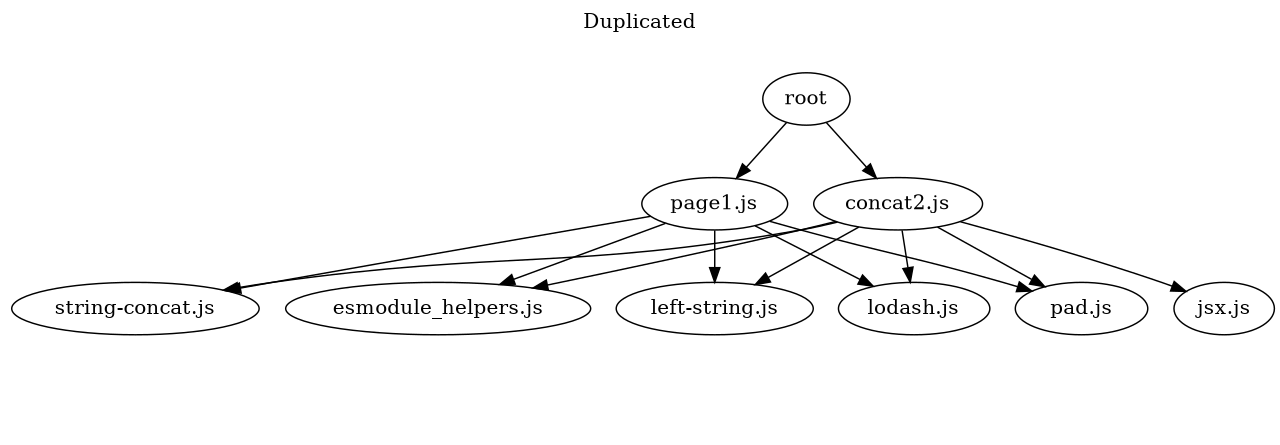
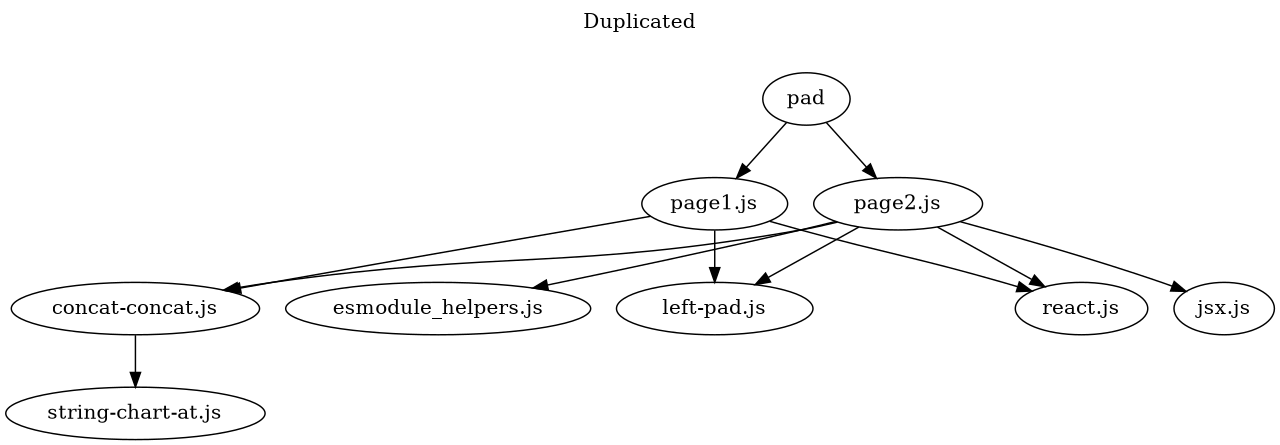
node "root": label "root" -> "pad"
node "concat2.js": label "concat2.js" -> "page2.js"
edge "page1.js" -> "esmodule_helpers.js": removed
node "string-concat.js": label "string-concat.js" -> "concat-concat.js"
node "left-string.js": label "left-string.js" -> "left-pad.js"
node "lodash.js": removed
node "pad.js": label "pad.js" -> "react.js"
node "string-chart-at.js": added
